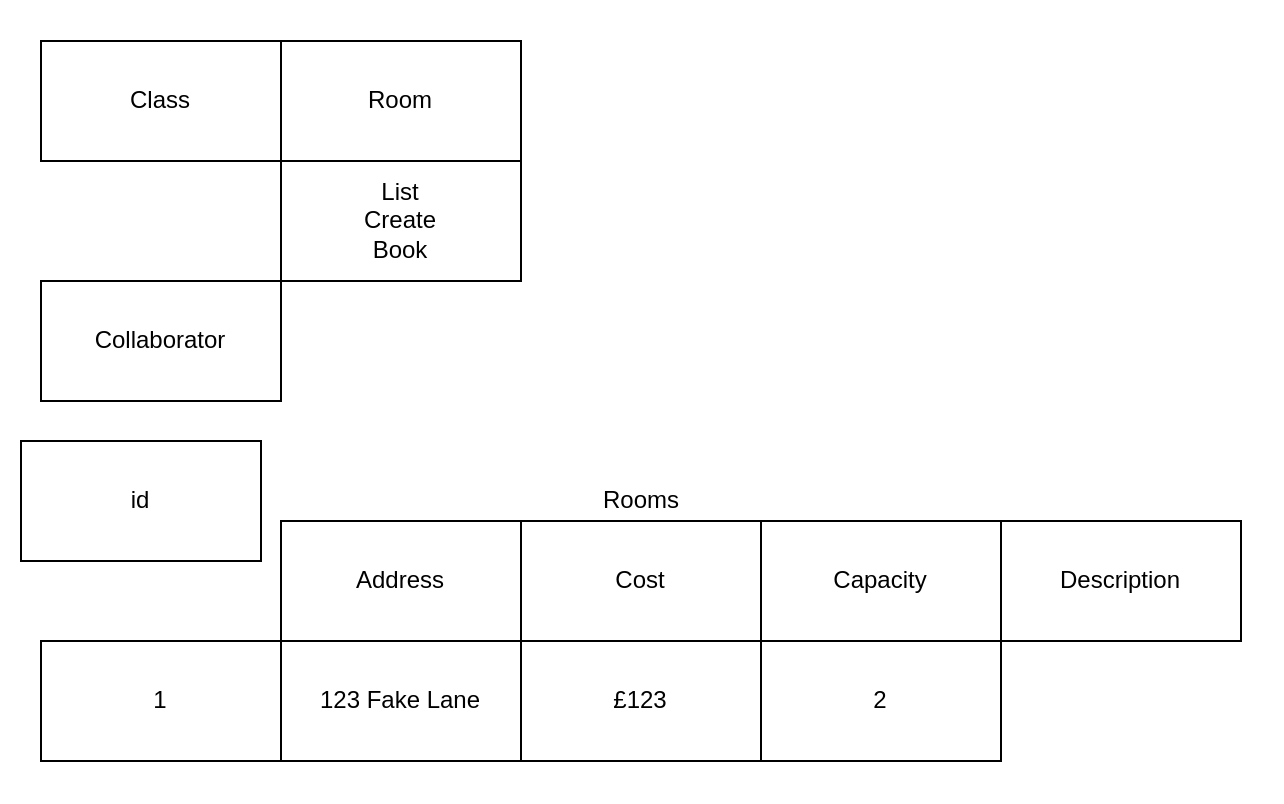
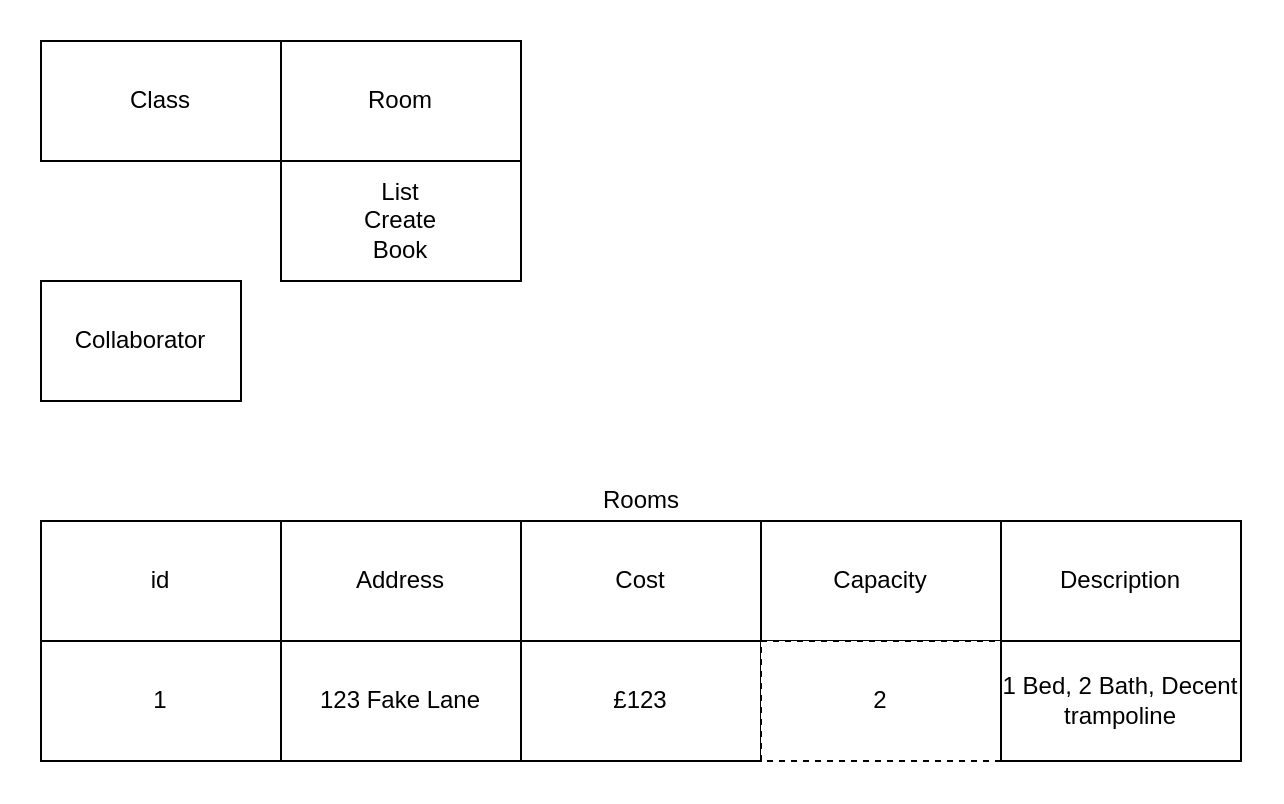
node "Collaborator": size 240x120 -> 200x120
node "id": moved (141, 501) -> (161, 581)
node "2": style solid -> dashed
node "1 Bed, 2 Bath, Decent trampoline": added
